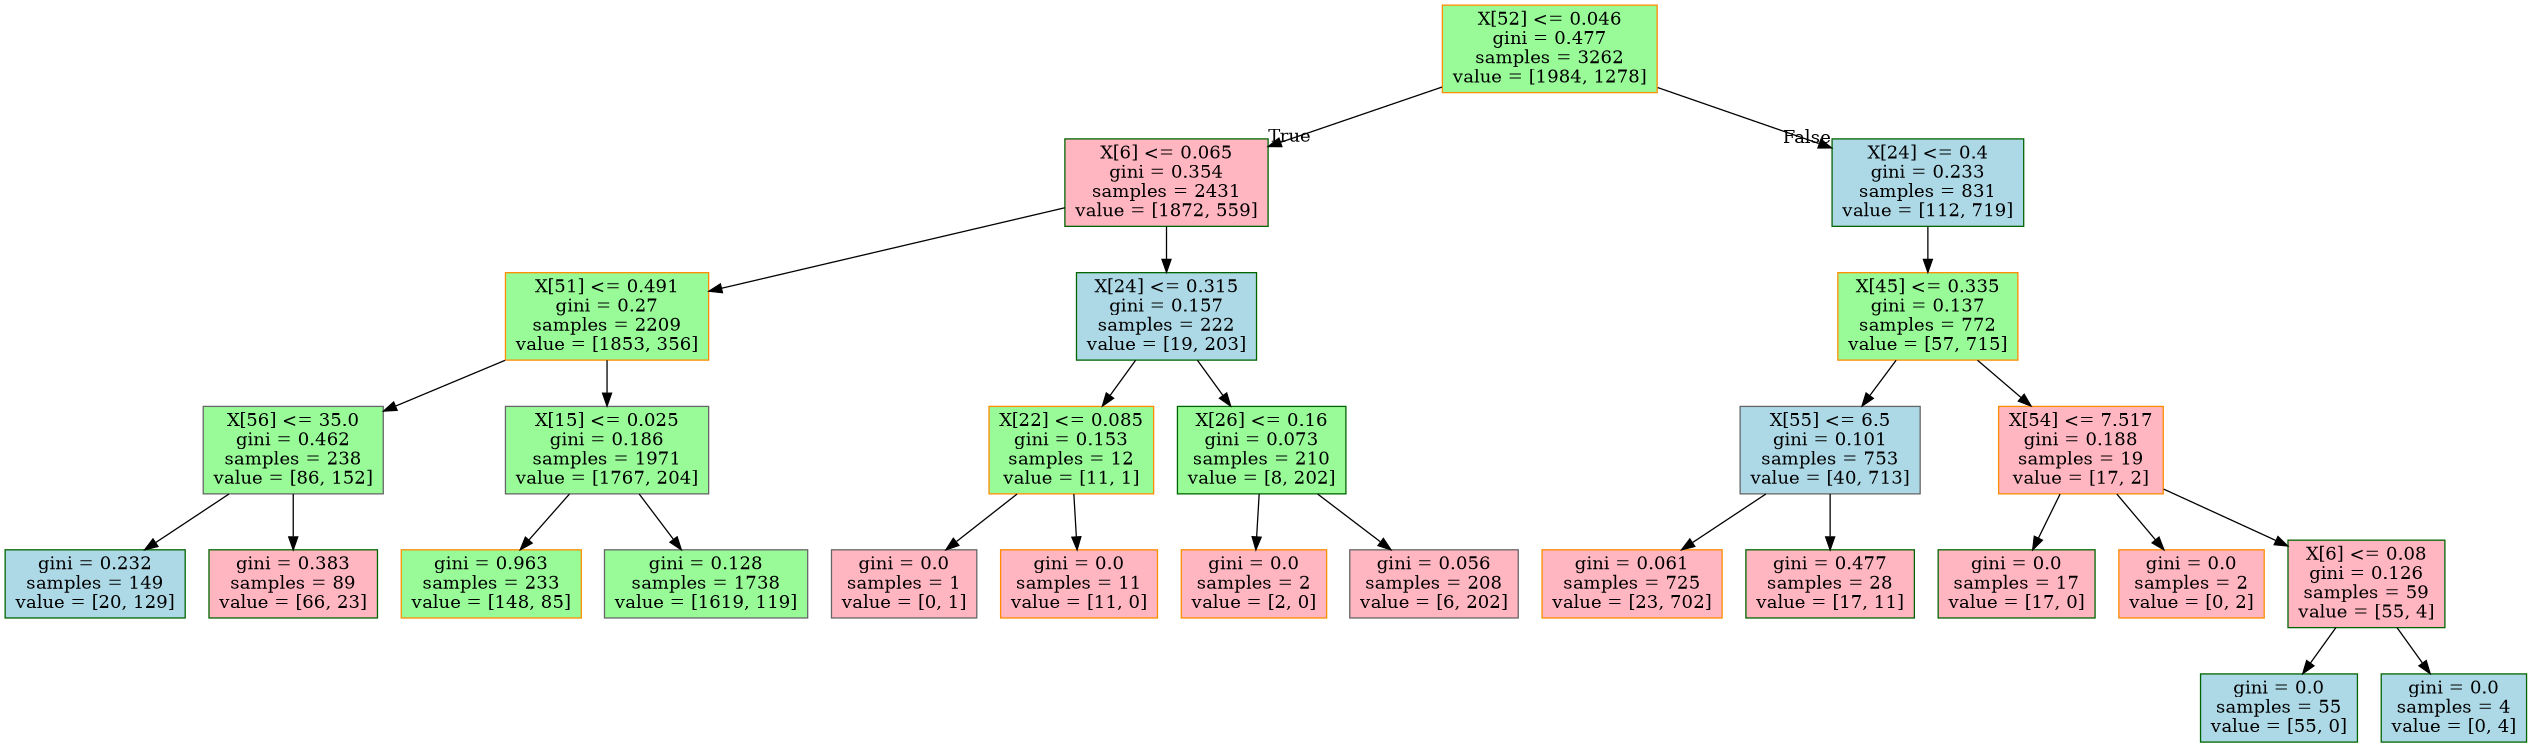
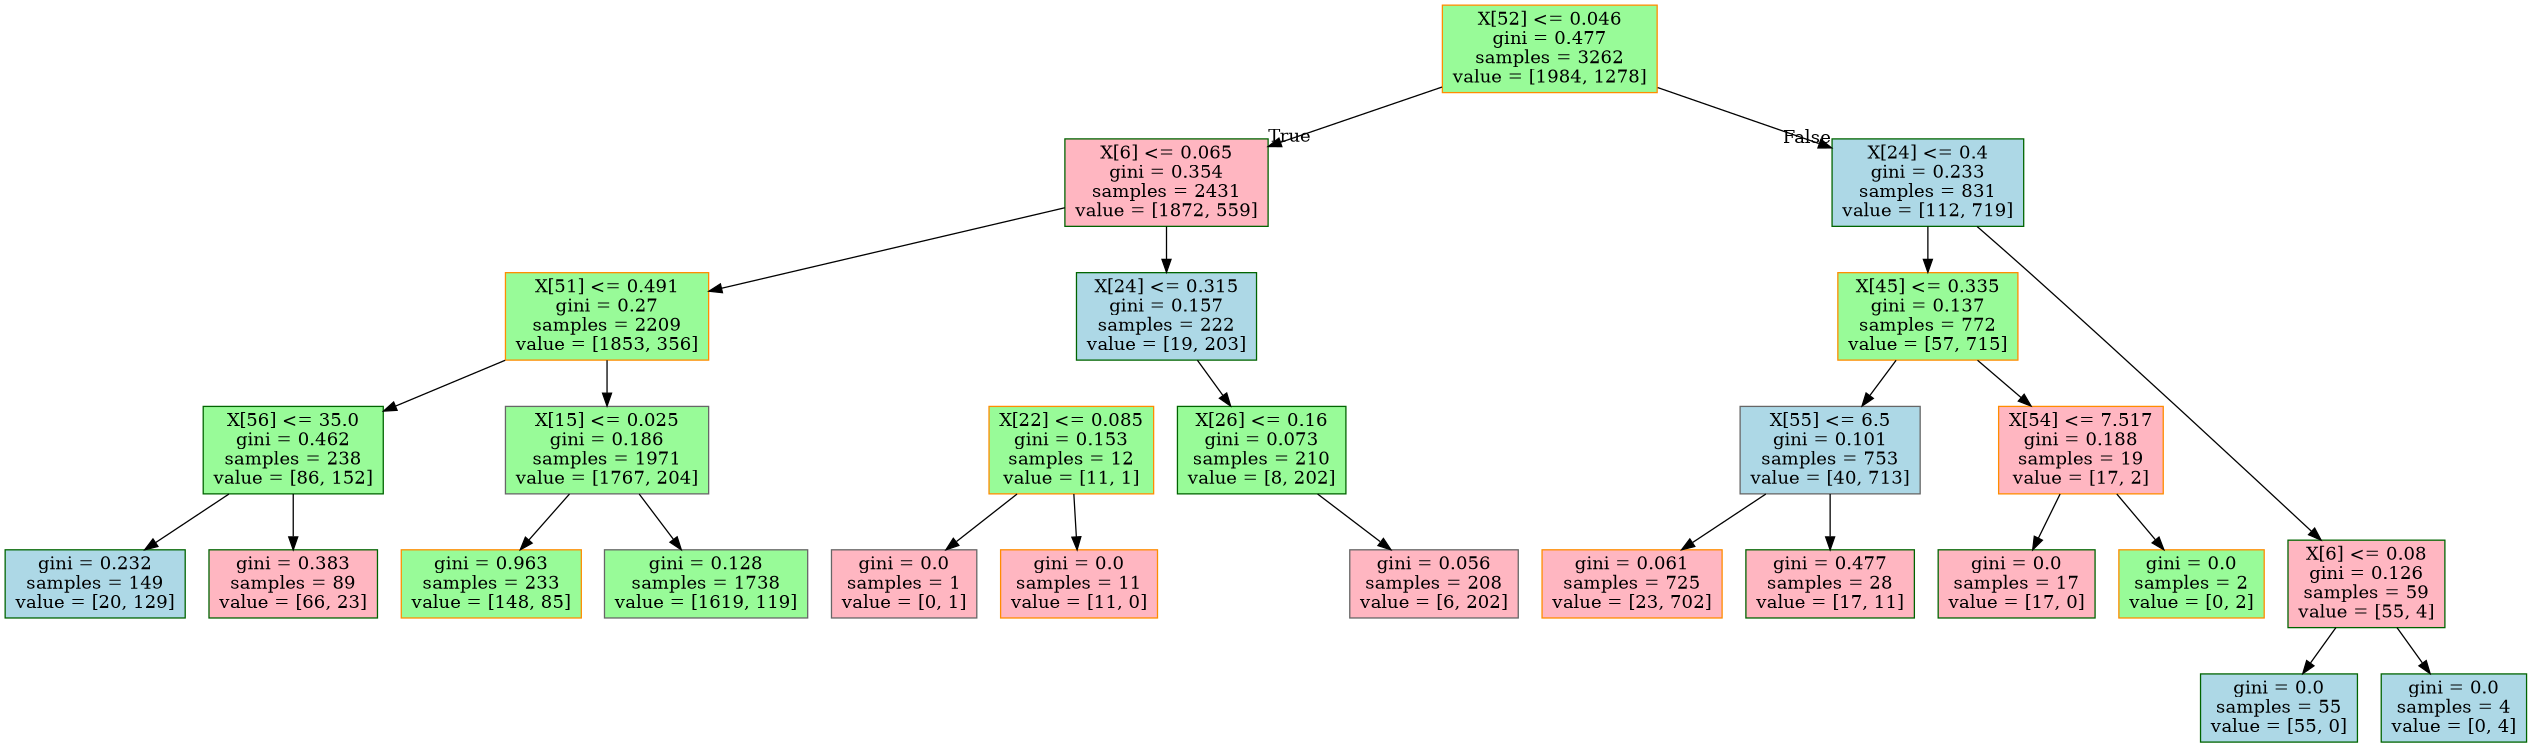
edge "X[24] <= 0.315 gini = 0.157 samples = 222 value = [19, 203]" -> "X[22] <= 0.085 gini = 0.153 samples = 12 value = [11, 1]": removed
node "X[56] <= 35.0 gini = 0.462 samples = 238 value = [86, 152]": color gray40 -> darkgreen
edge "X[54] <= 7.517 gini = 0.188 samples = 19 value = [17, 2]" -> "X[6] <= 0.08 gini = 0.126 samples = 59 value = [55, 4]": now "X[24] <= 0.4 gini = 0.233 samples = 831 value = [112, 719]" -> "X[6] <= 0.08 gini = 0.126 samples = 59 value = [55, 4]"
node "gini = 0.0 samples = 2 value = [2, 0]": removed
node "gini = 0.0 samples = 2 value = [0, 2]": fillcolor lightpink -> palegreen
